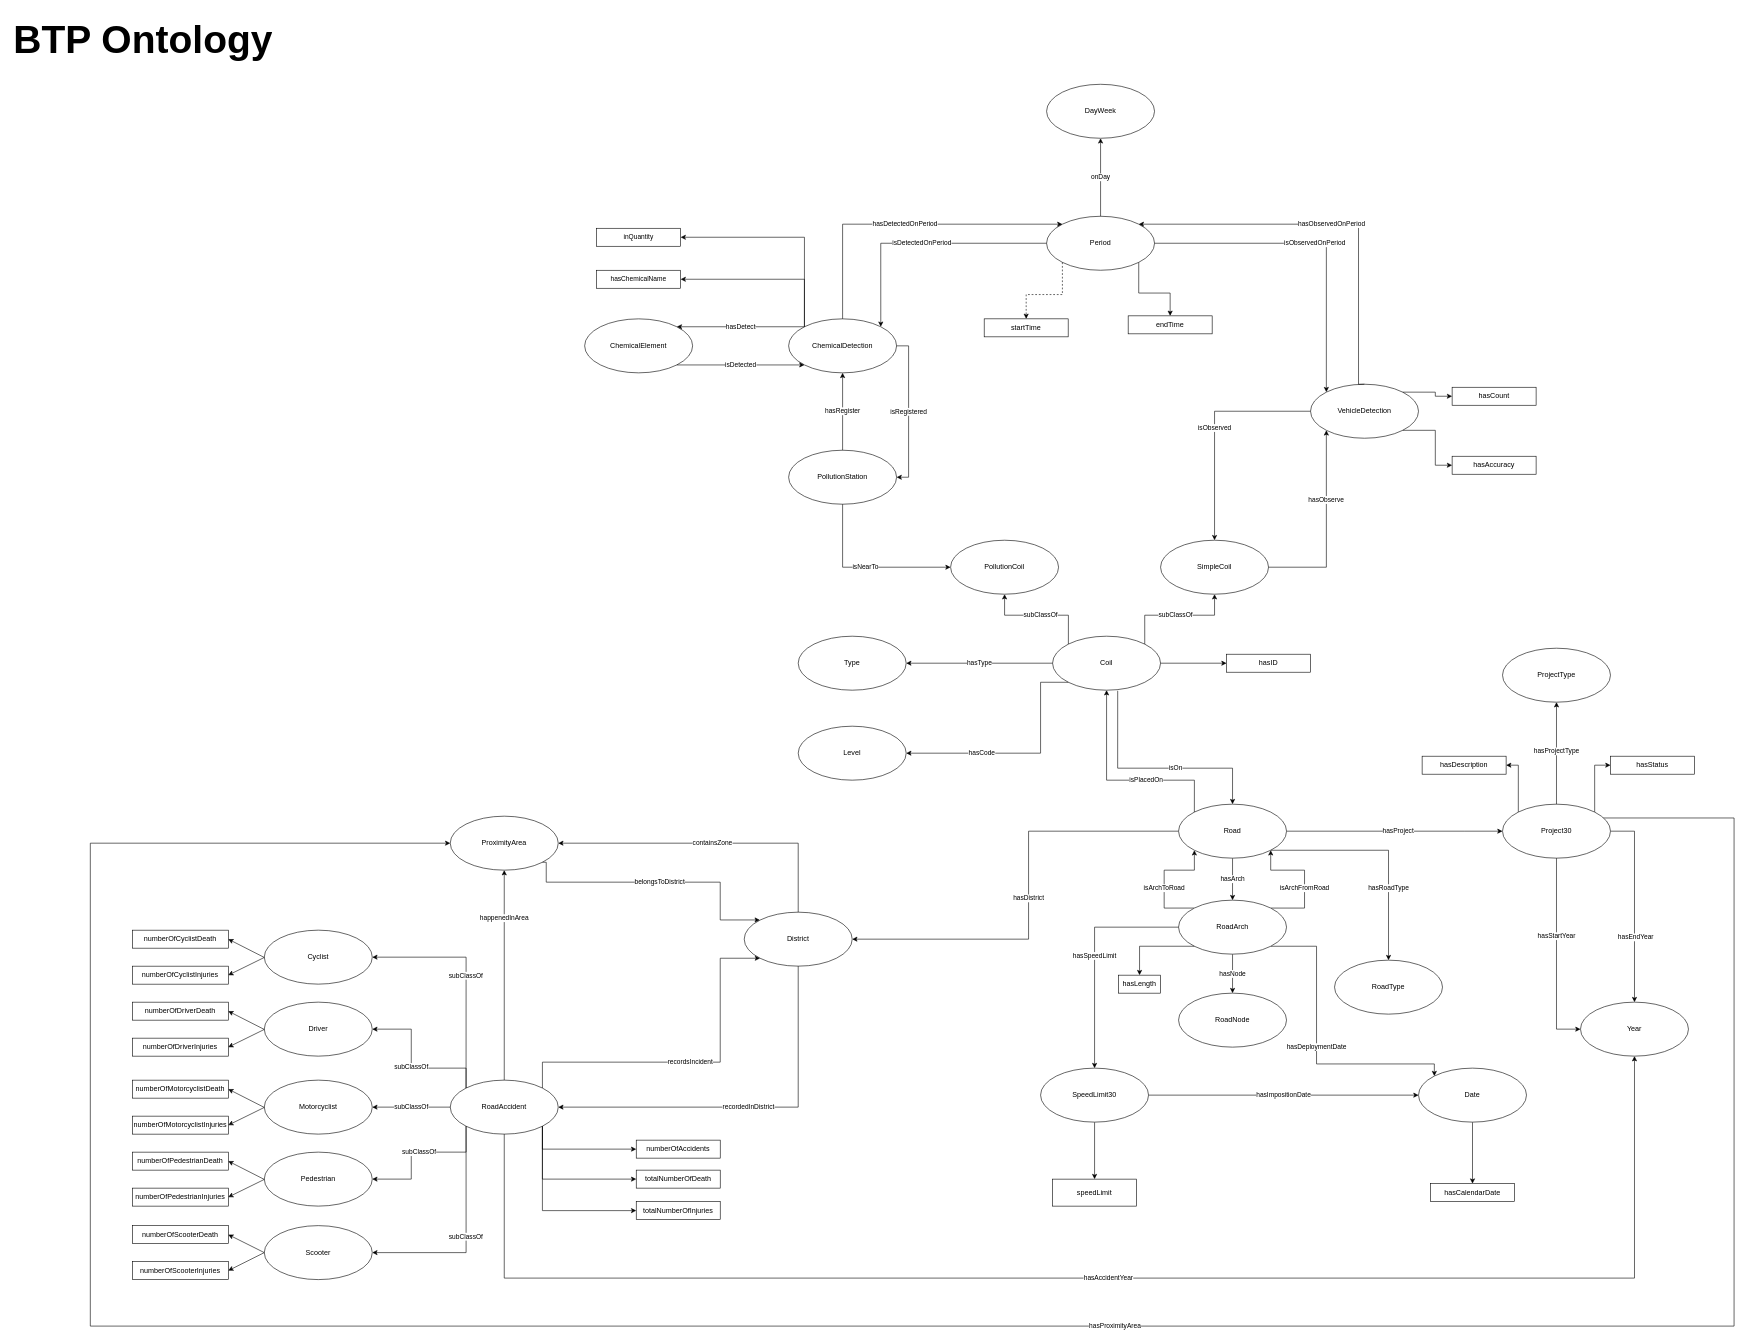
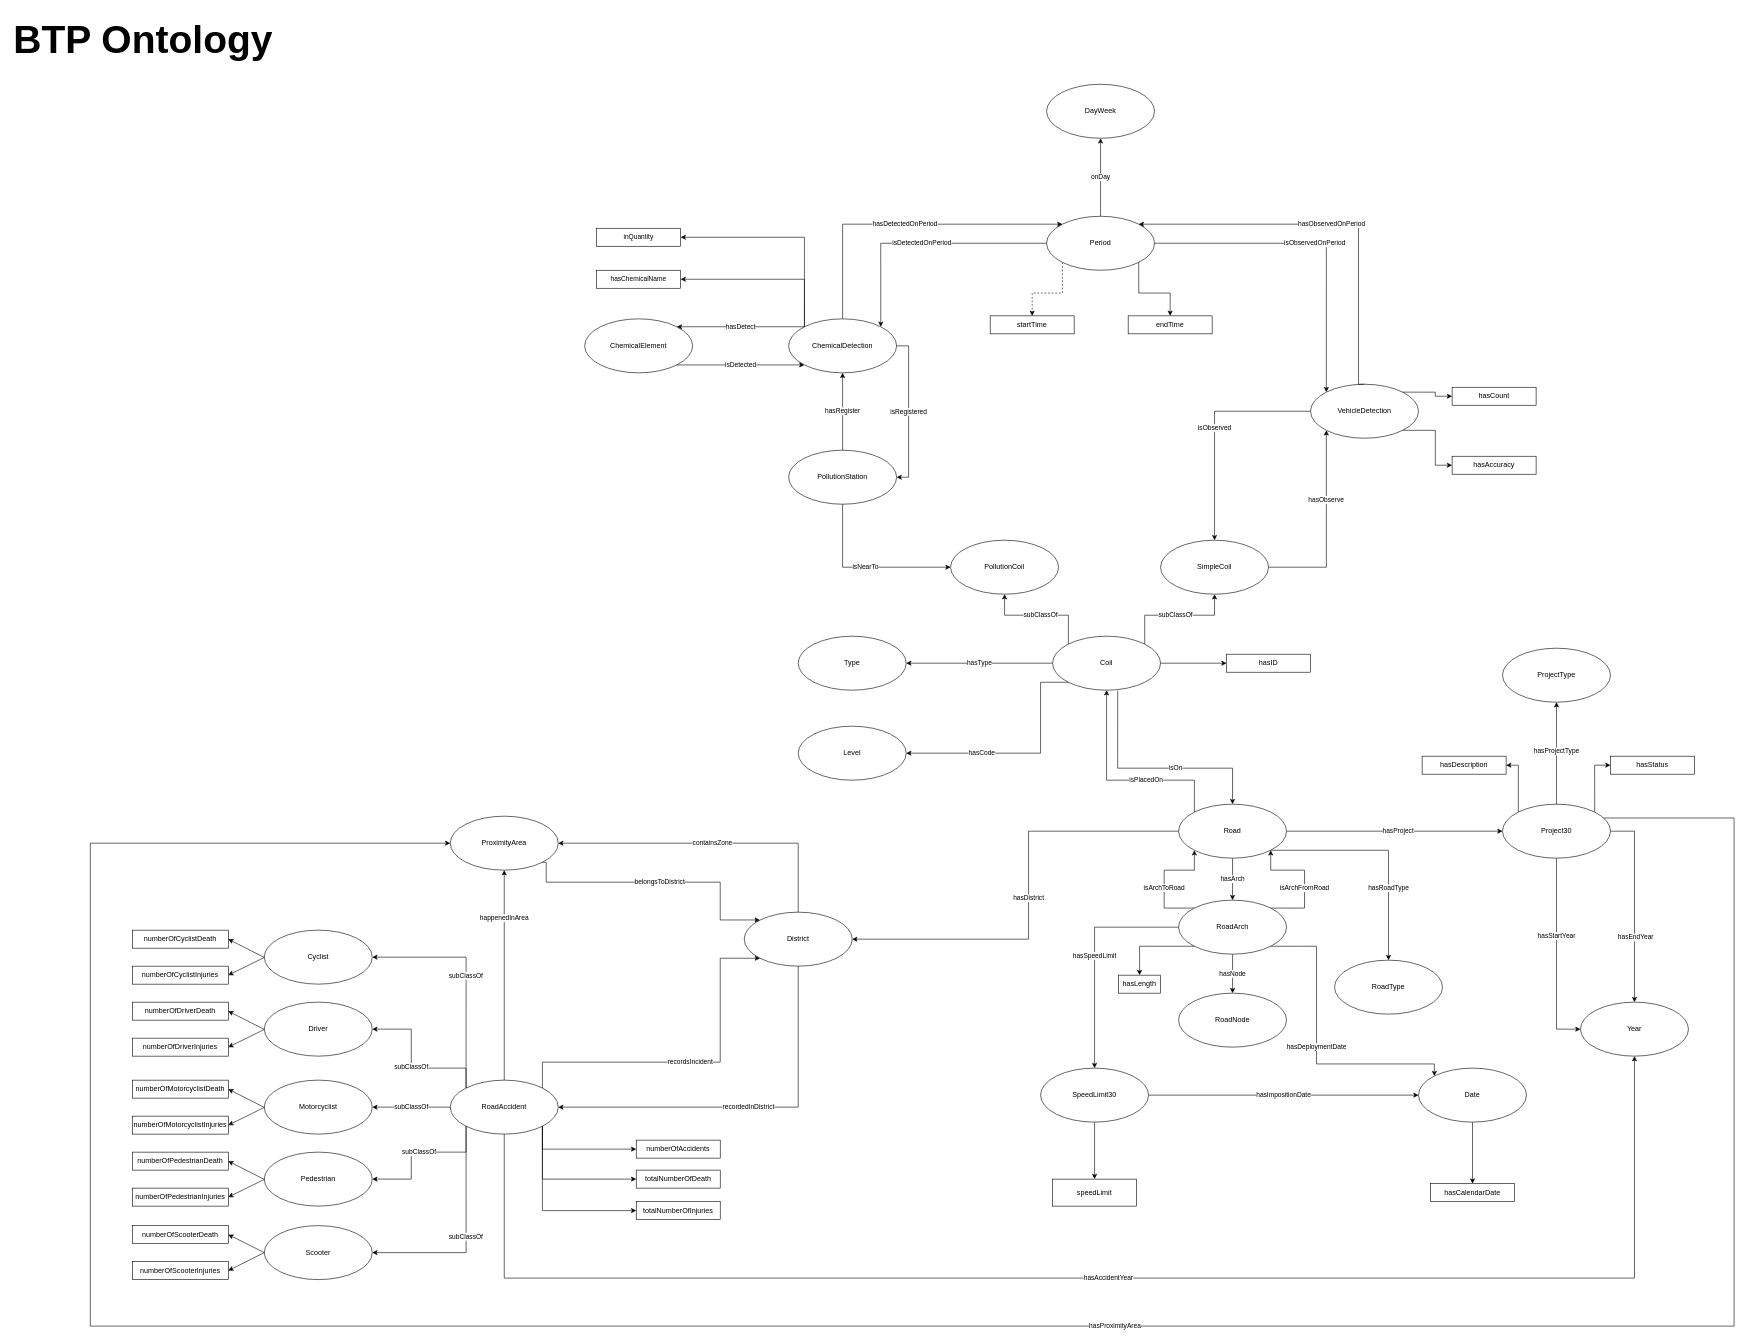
node "startTime": moved (1026, 328) -> (1032, 325)
